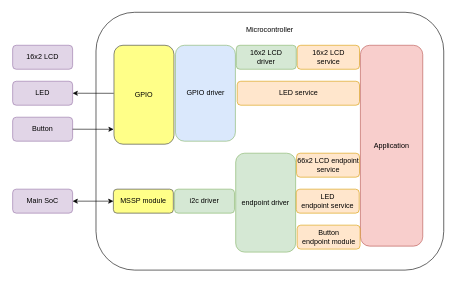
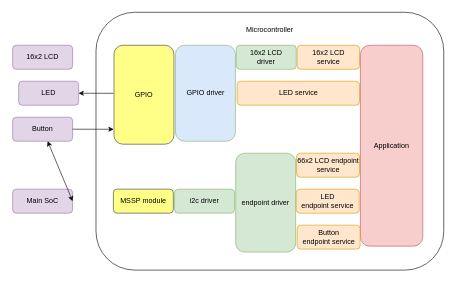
node "LED": moved (42, 93) -> (48, 93)
edge "Main SoC" -- "MSSP module": now "Main SoC" -- "Button"
node "Button endpoint module": label "Button endpoint module" -> "Button endpoint service"
